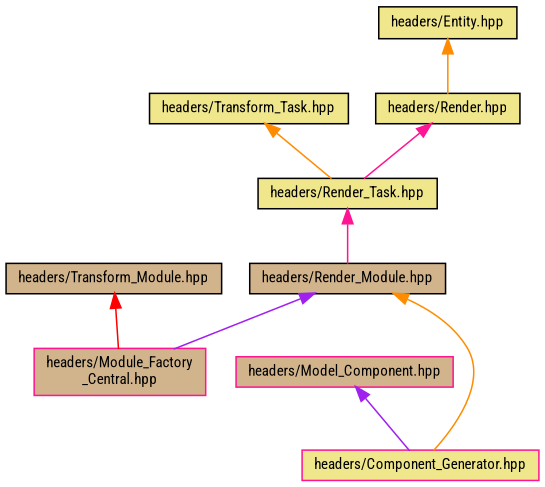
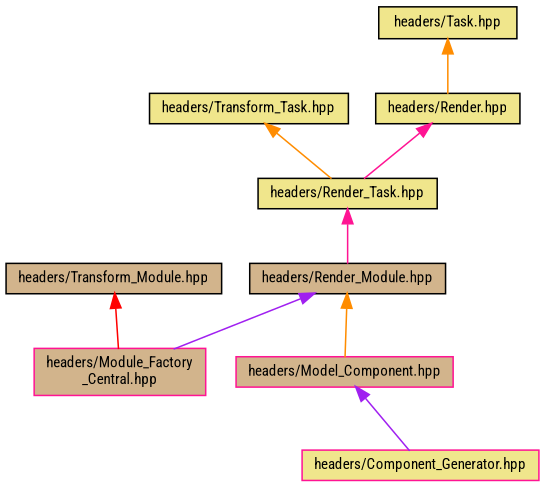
node "headers/Entity.hpp": label "headers/Entity.hpp" -> "headers/Task.hpp"
edge "headers/Component_Generator.hpp" -> "headers/Render_Module.hpp": now "headers/Model_Component.hpp" -> "headers/Render_Module.hpp"
